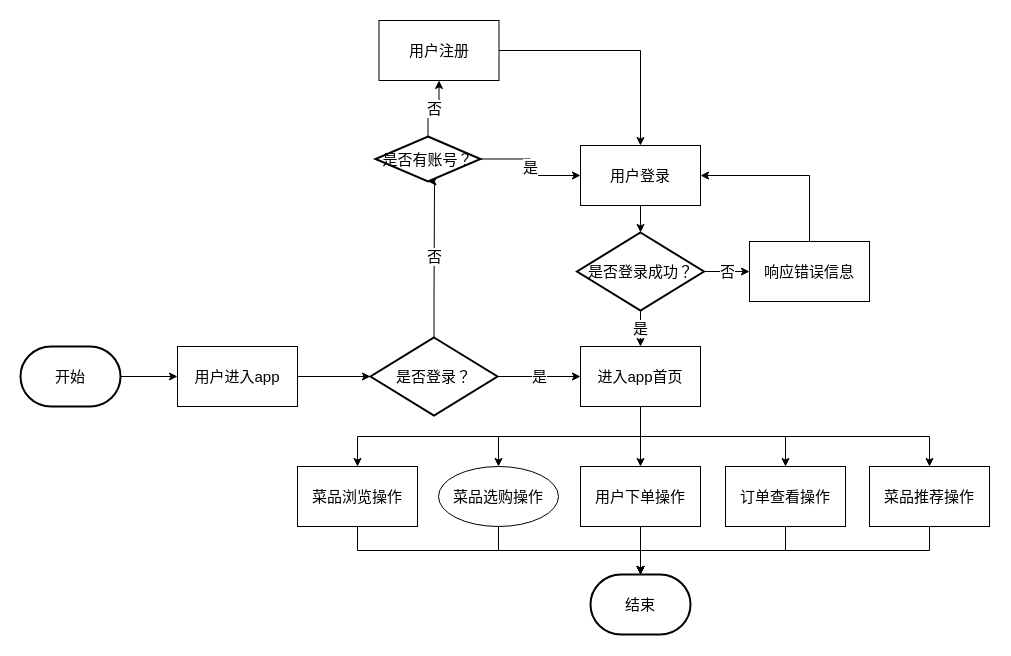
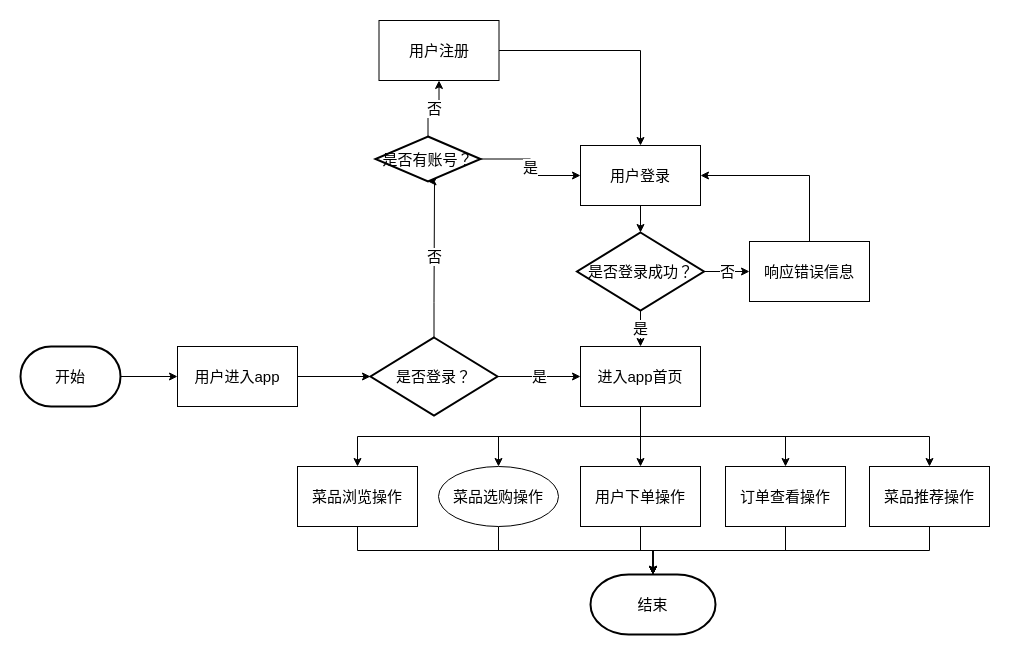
node "结束": size 100x60 -> 125x60
